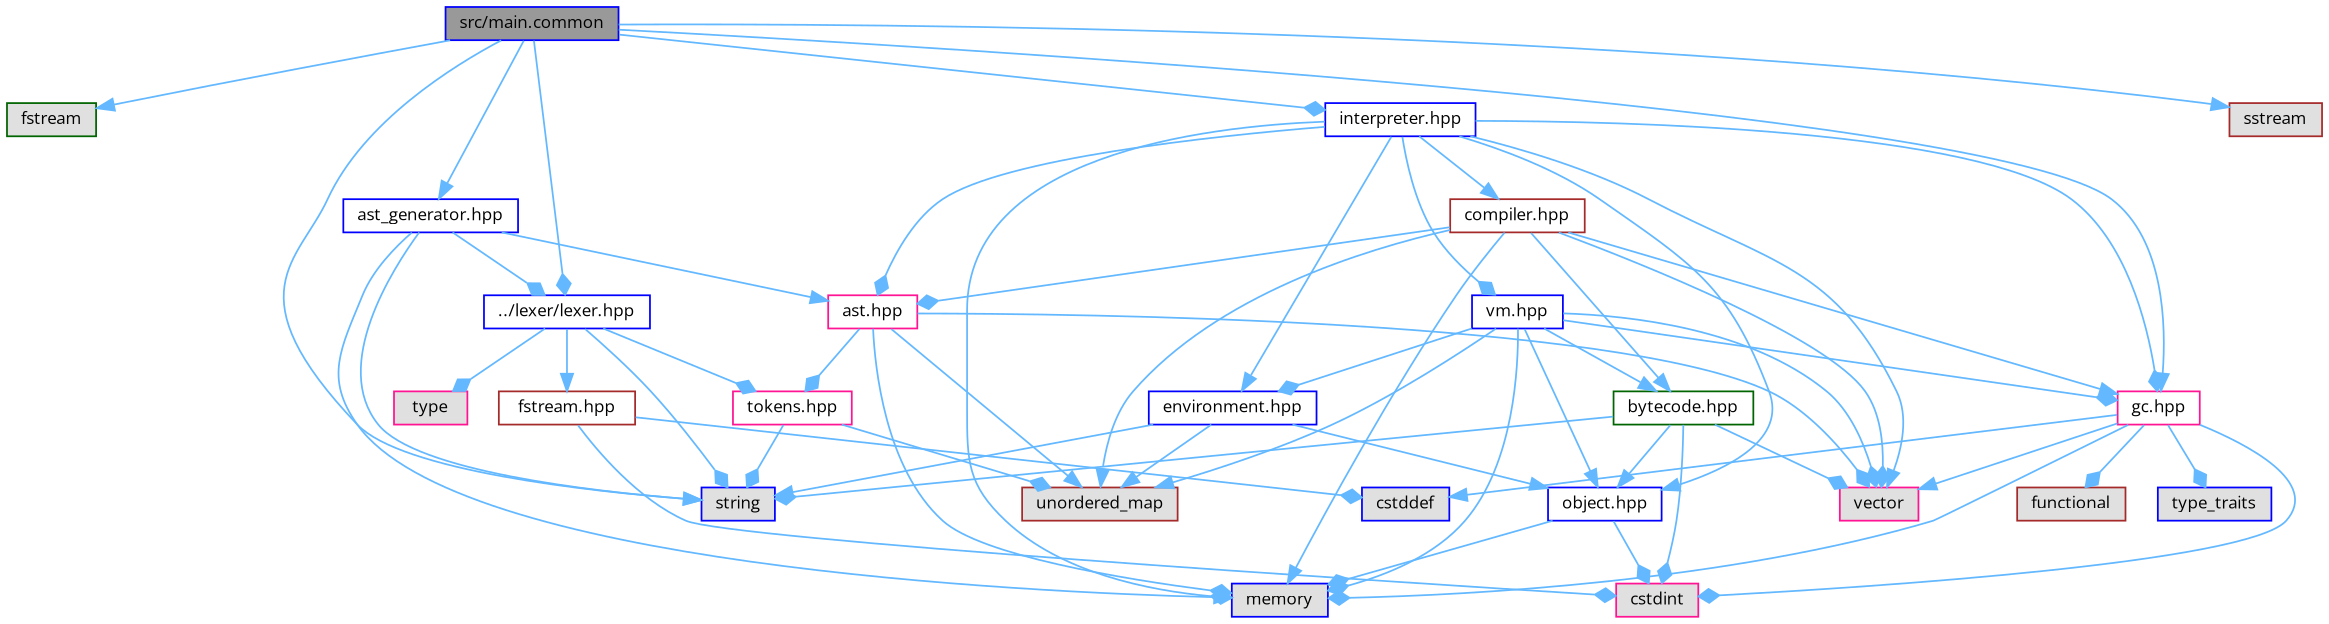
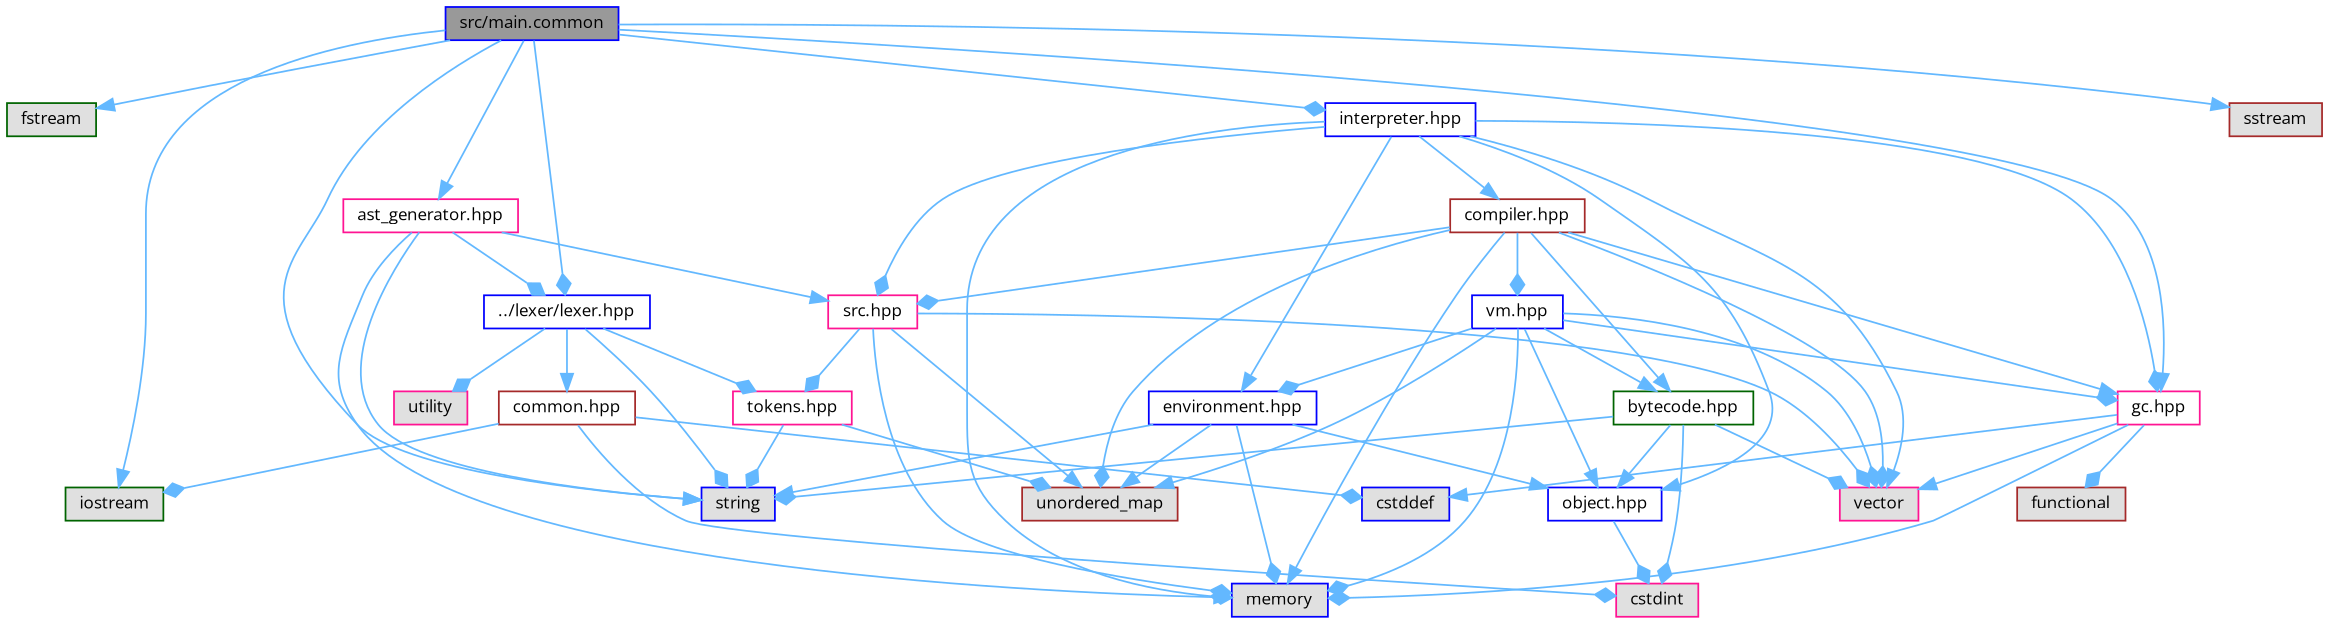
node "ast_generator.hpp": color blue -> deeppink
edge "interpreter.hpp" -> "vm.hpp": now "compiler.hpp" -> "vm.hpp"
edge "compiler.hpp" -> "unordered_map": arrowhead normal -> diamond
node "ast.hpp": label "ast.hpp" -> "src.hpp"
node "type": label "type" -> "utility"
node "fstream.hpp": label "fstream.hpp" -> "common.hpp"
node "iostream": added
node "type_traits": removed
edge "object.hpp" -> "memory": now "environment.hpp" -> "memory"
edge "gc.hpp" -> "cstdint": removed
